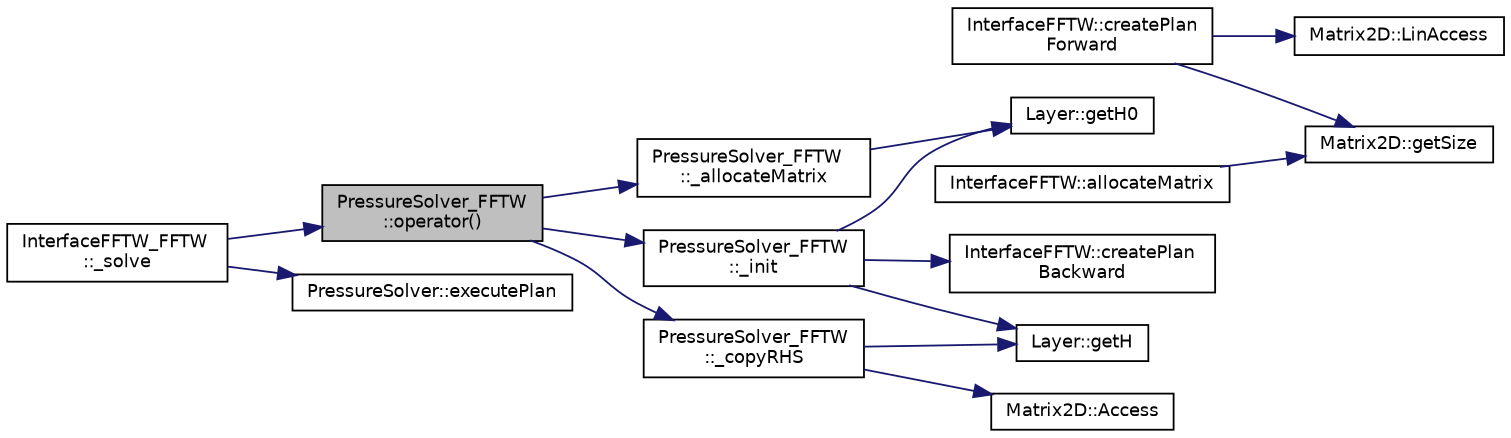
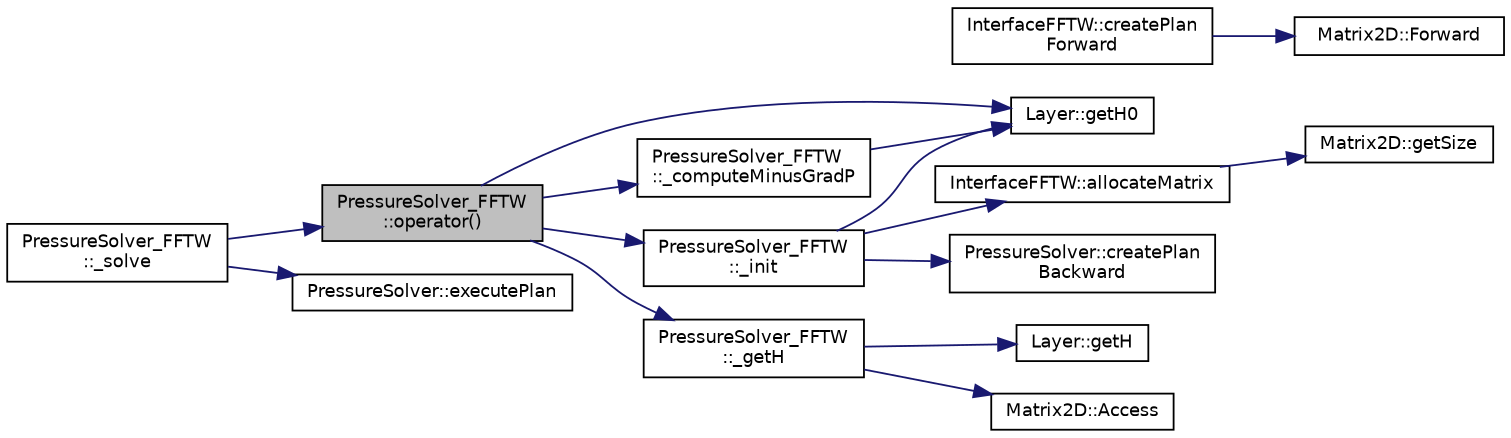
node "Matrix2D::LinAccess": label "Matrix2D::LinAccess" -> "Matrix2D::Forward"
edge "InterfaceFFTW::createPlan Forward" -> "Matrix2D::getSize": removed
edge "PressureSolver_FFTW ::operator()" -> "Layer::getH0": added
node "PressureSolver_FFTW ::_allocateMatrix": label "PressureSolver_FFTW ::_allocateMatrix" -> "PressureSolver_FFTW ::_computeMinusGradP"
node "InterfaceFFTW_FFTW ::_solve": label "InterfaceFFTW_FFTW ::_solve" -> "PressureSolver_FFTW ::_solve"
node "InterfaceFFTW::createPlan Backward": label "InterfaceFFTW::createPlan Backward" -> "PressureSolver::createPlan Backward"
edge "PressureSolver_FFTW ::_init" -> "Layer::getH": now "PressureSolver_FFTW ::_init" -> "InterfaceFFTW::allocateMatrix"
node "PressureSolver_FFTW ::_copyRHS": label "PressureSolver_FFTW ::_copyRHS" -> "PressureSolver_FFTW ::_getH"
